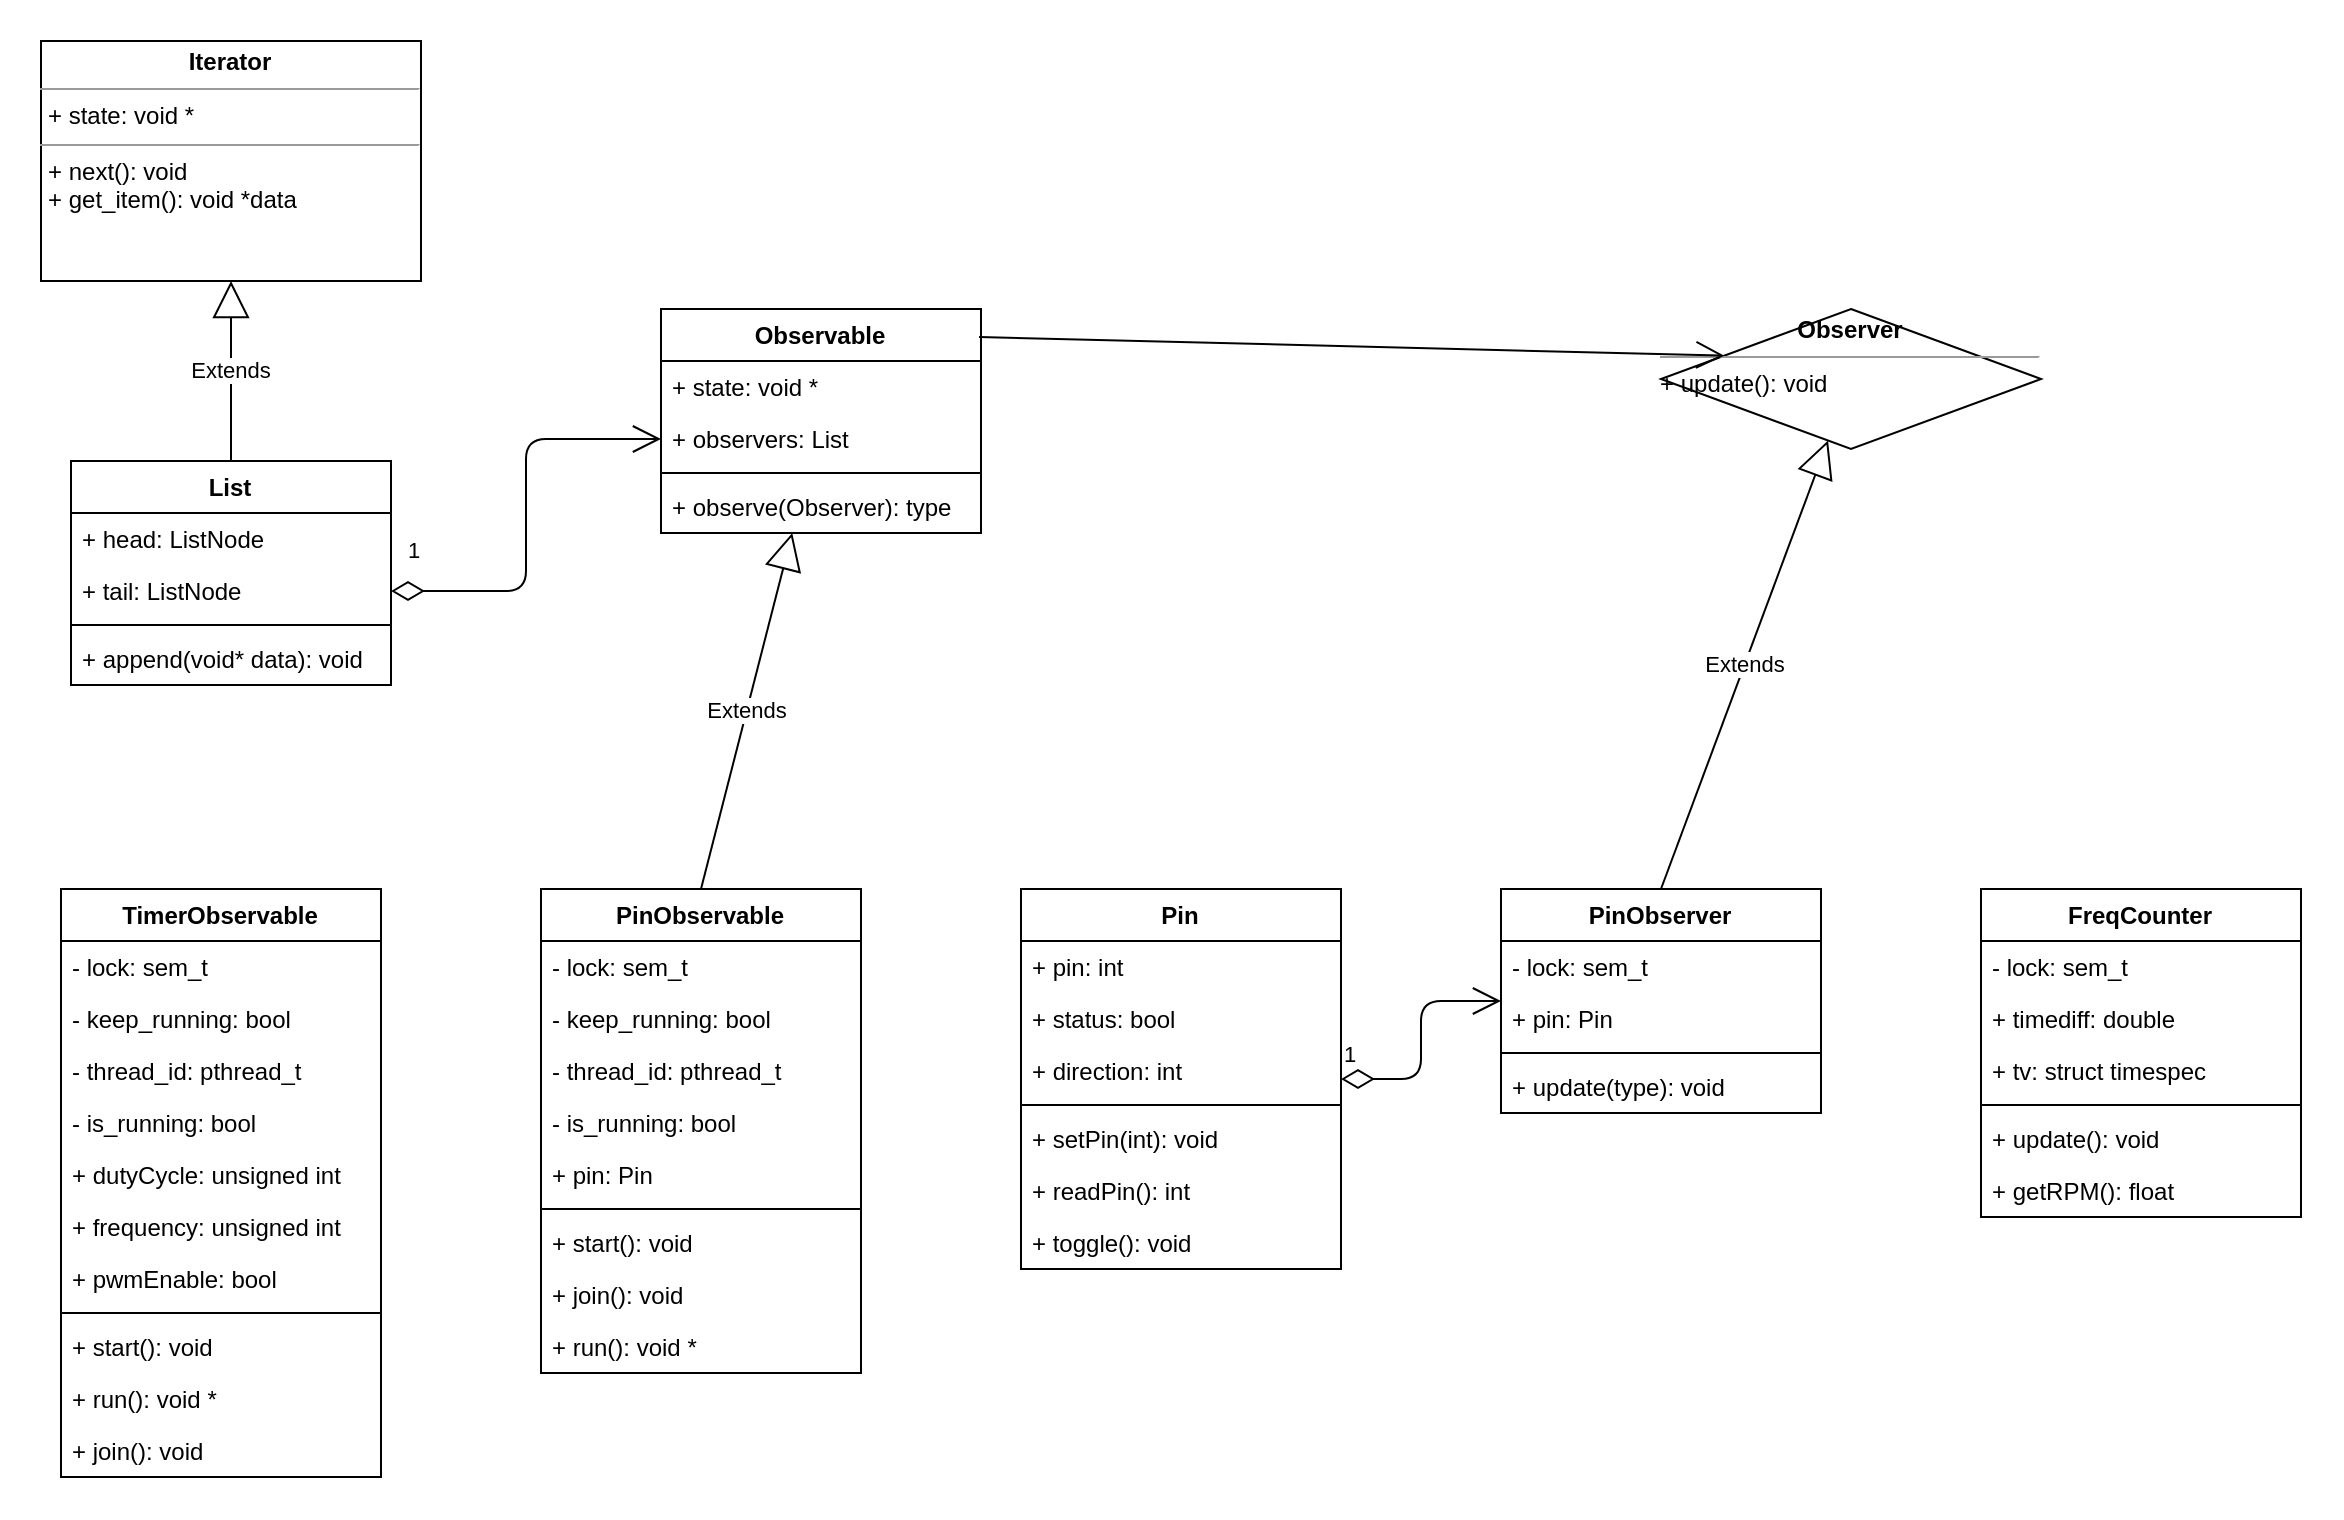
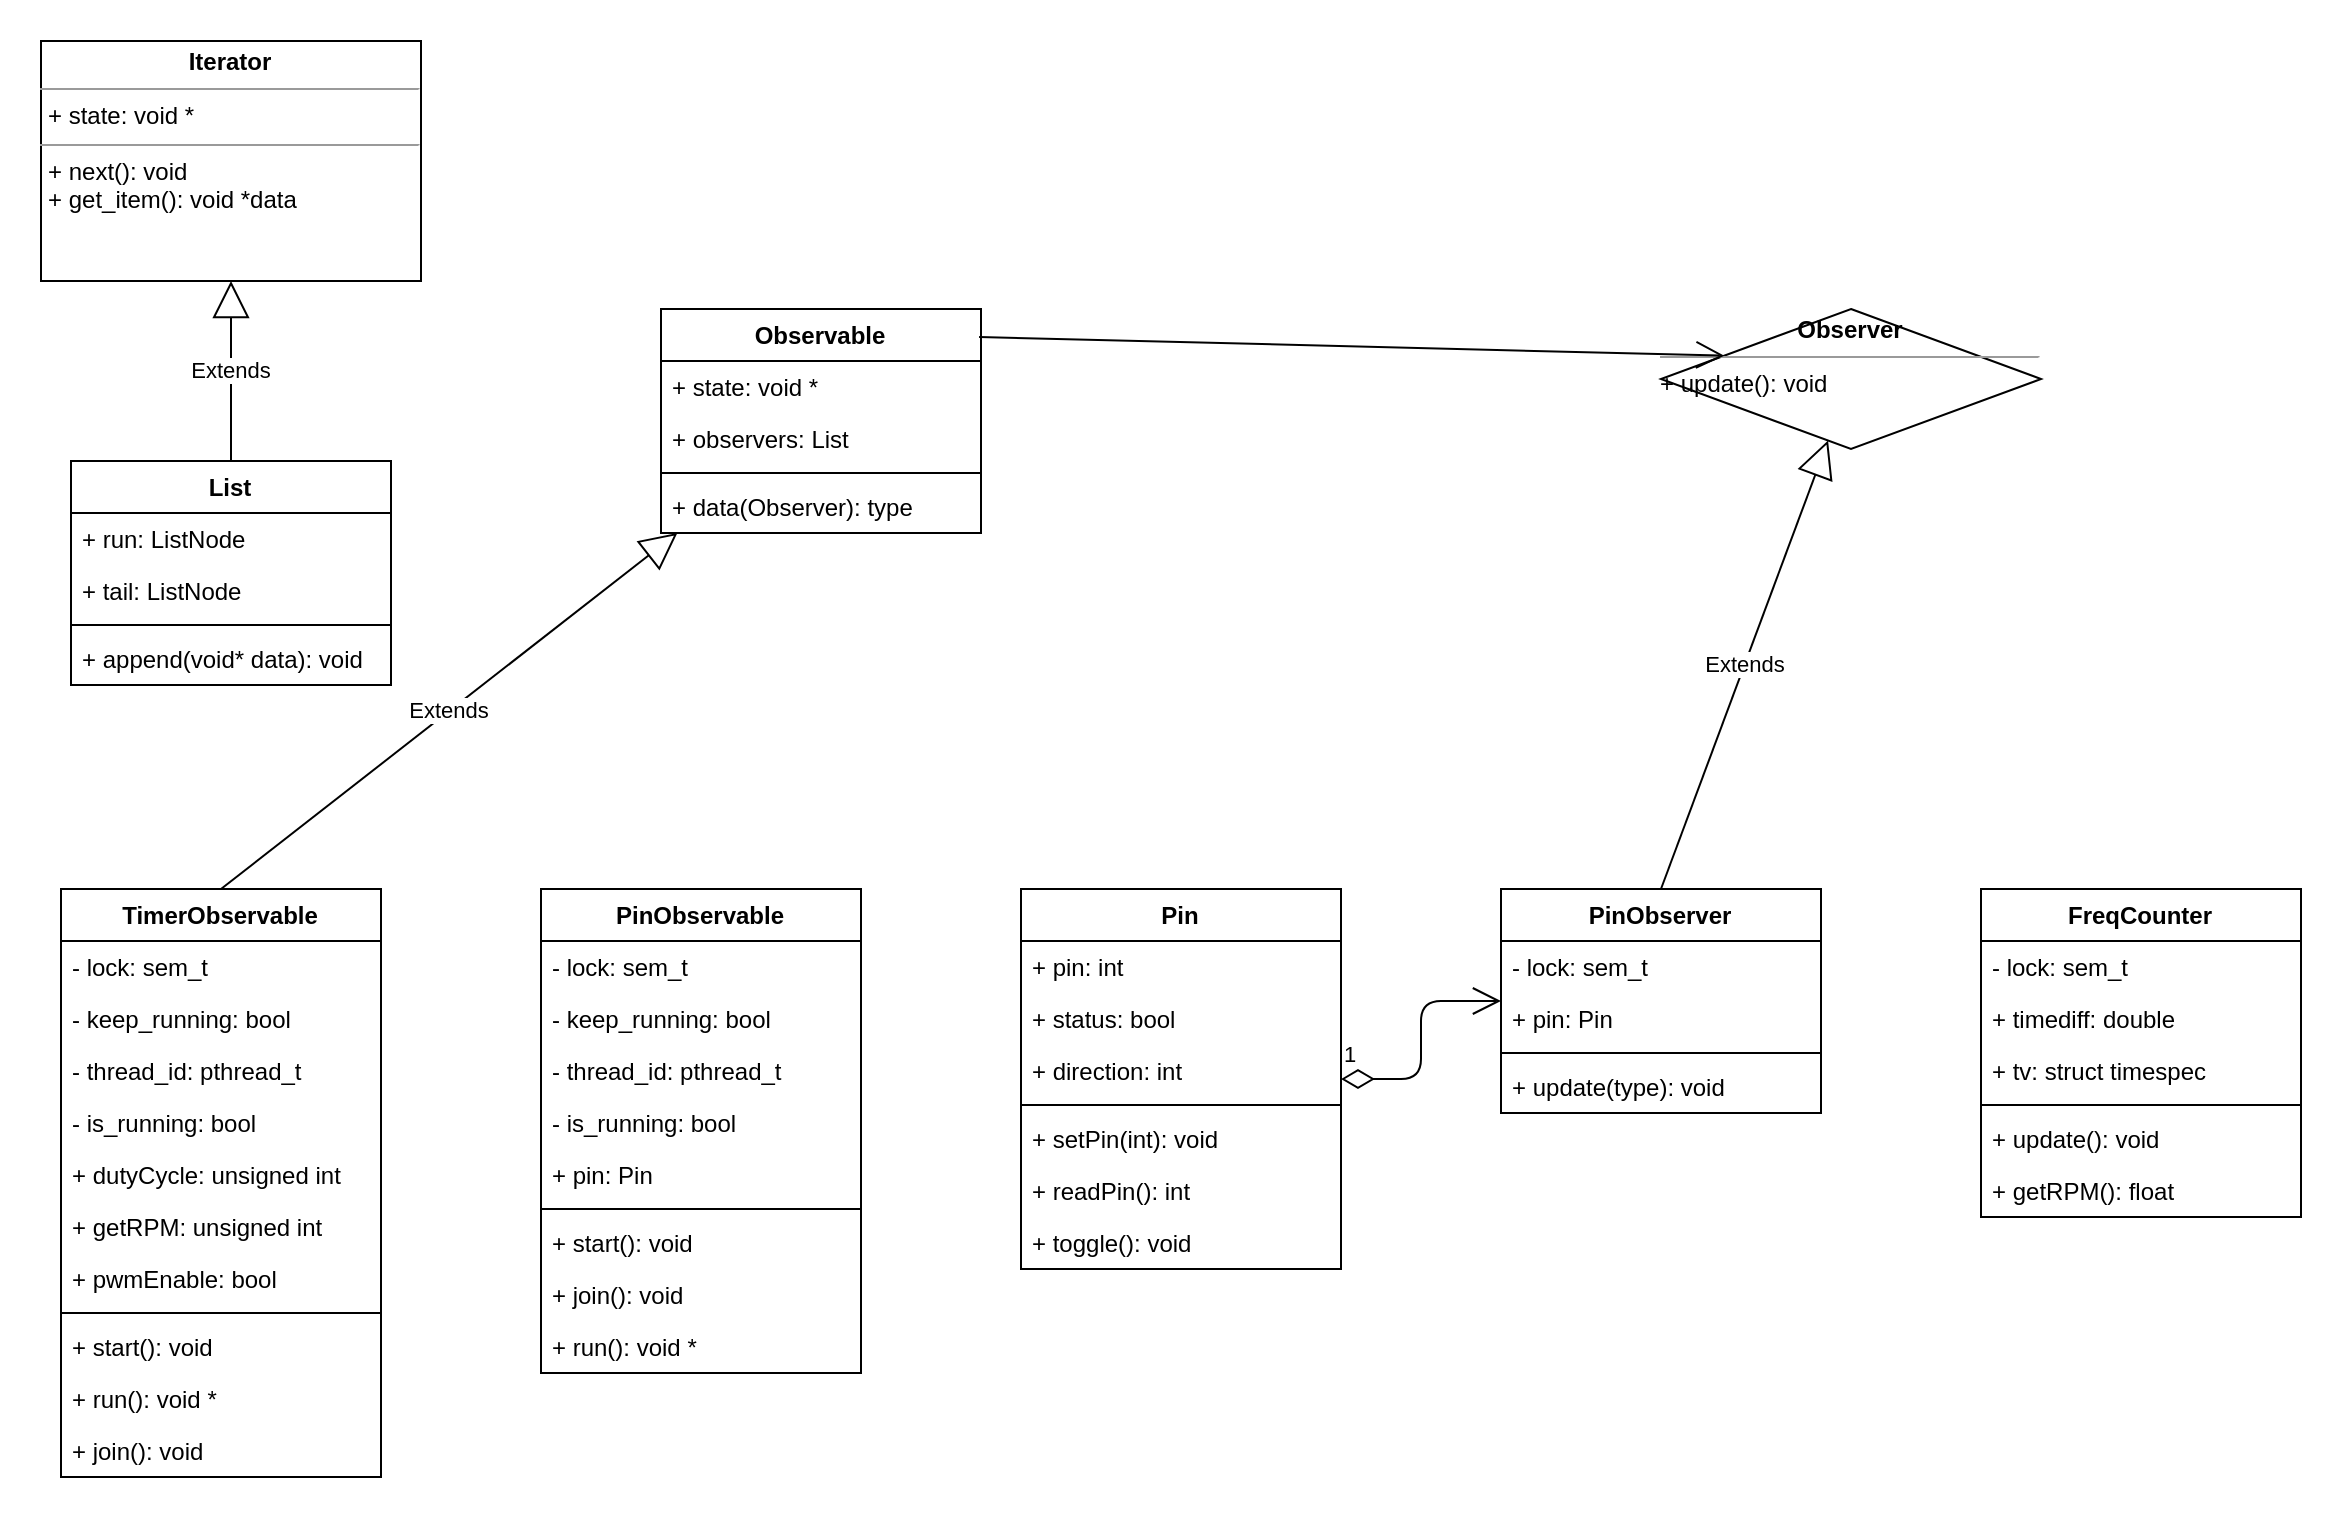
edge "+ observers: List" -- "+ tail: ListNode": removed, label "1"
node "+ observe(Observer): type": label "+ observe(Observer): type" -> "+ data(Observer): type"
node "+ head: ListNode": label "+ head: ListNode" -> "+ run: ListNode"
edge "TimerObservable" -> "Observable": added, label "Extends"
edge "PinObservable" -> "Observable": removed, label "Extends"
node "+ frequency: unsigned int": label "+ frequency: unsigned int" -> "+ getRPM: unsigned int"
